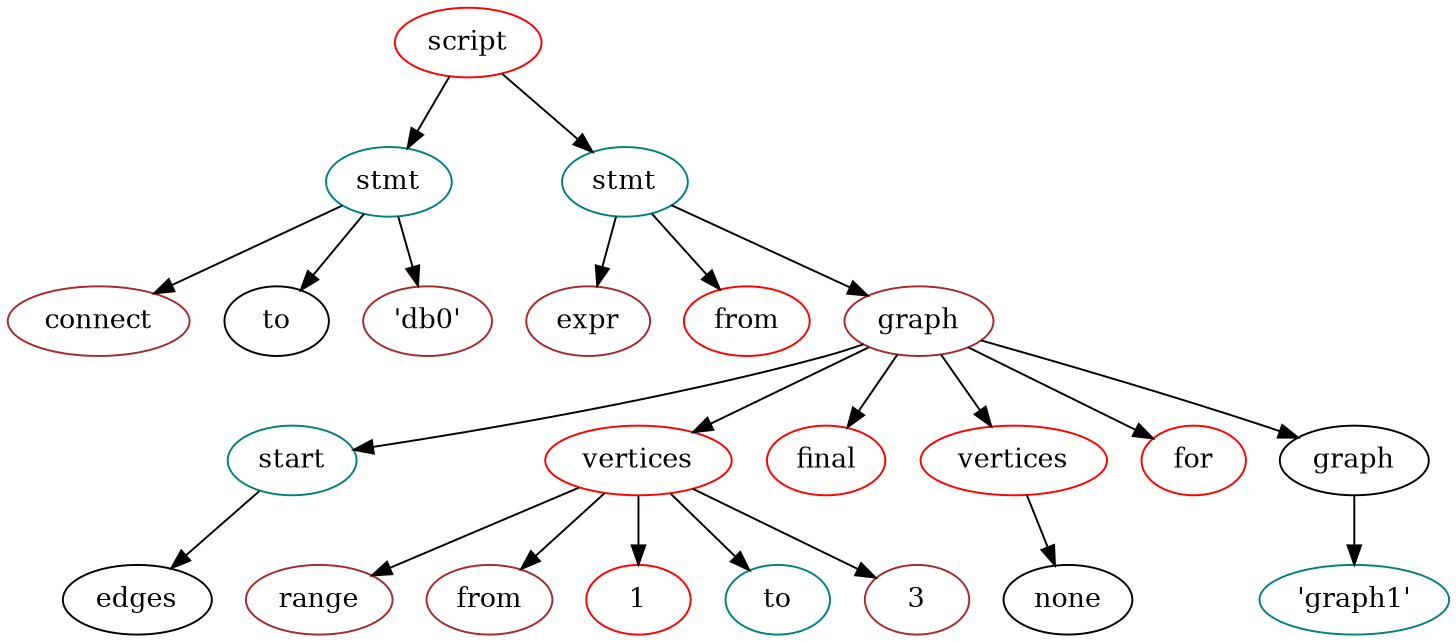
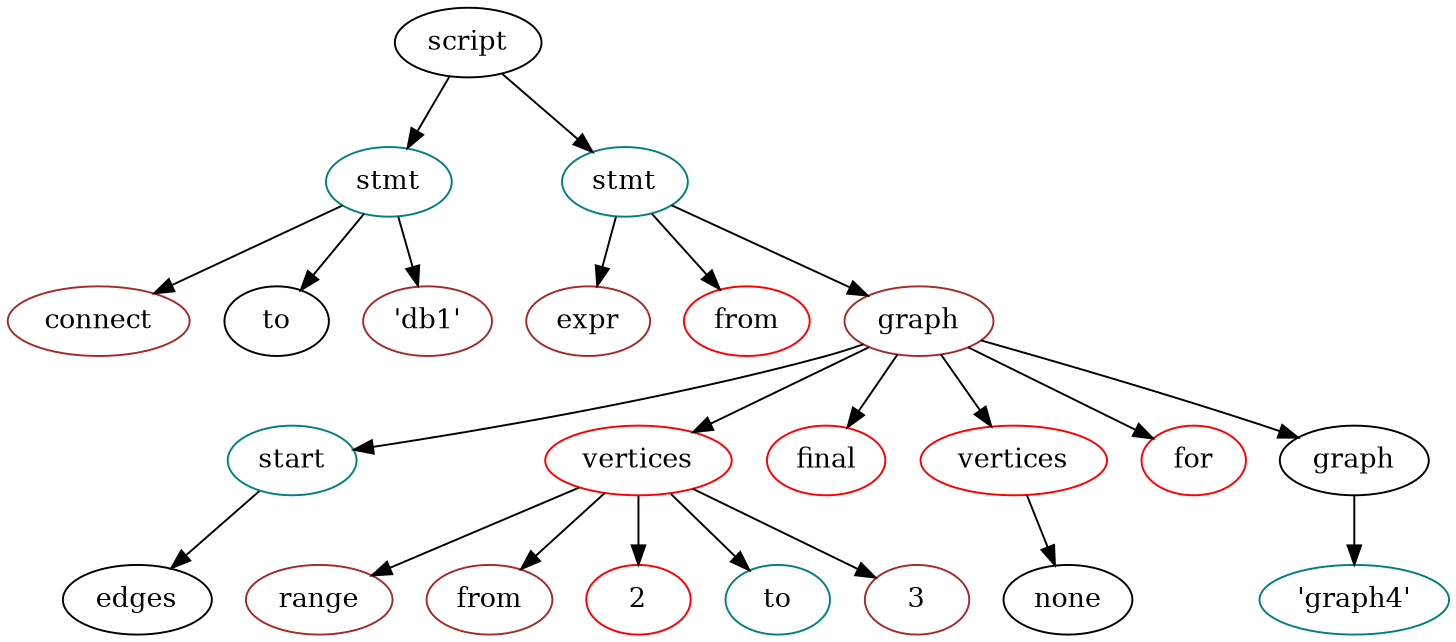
node "script": color red -> black
node "'db0'": label "'db0'" -> "'db1'"
node "1": label "1" -> "2"
node "'graph1'": label "'graph1'" -> "'graph4'"
